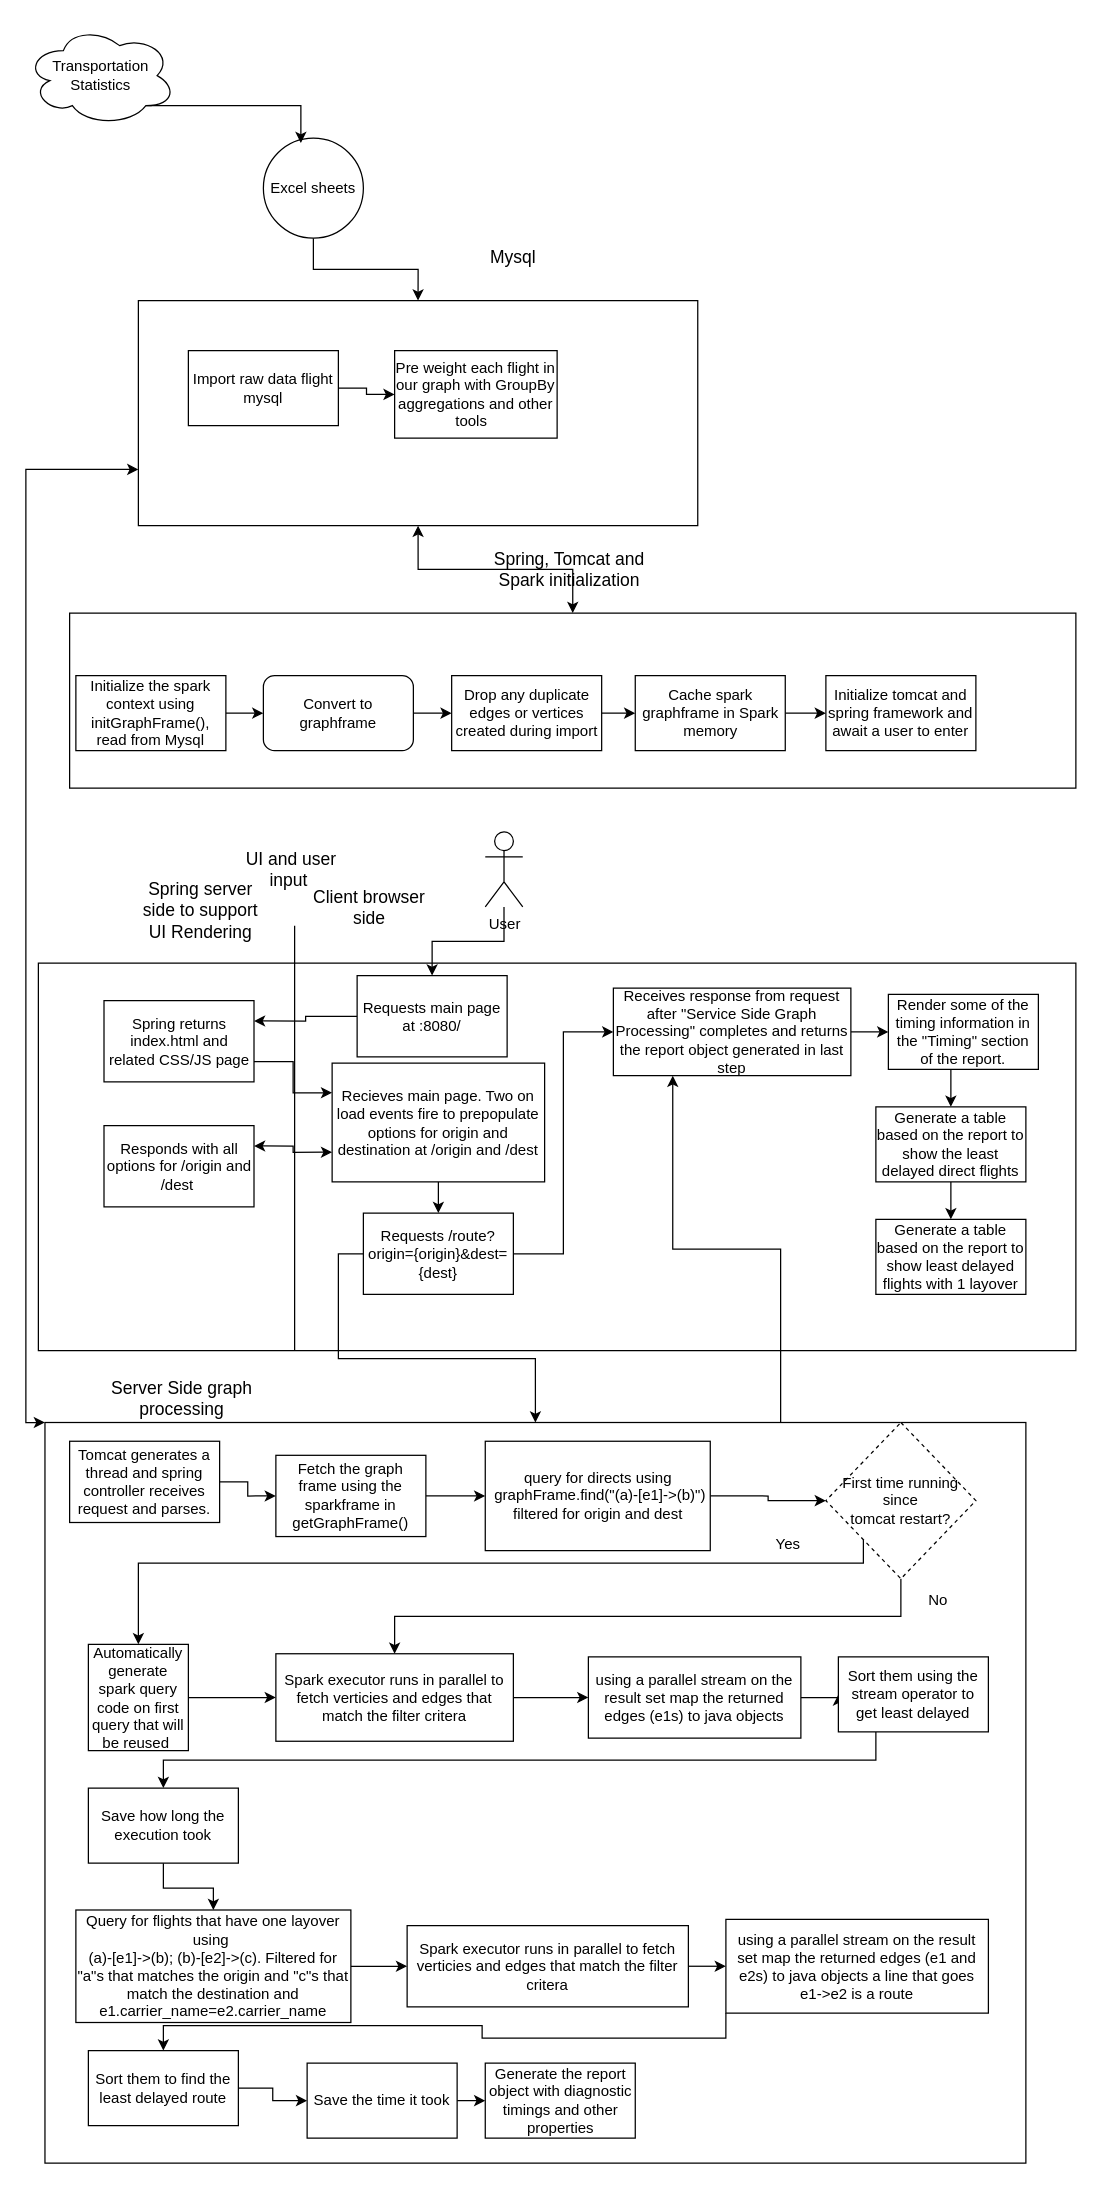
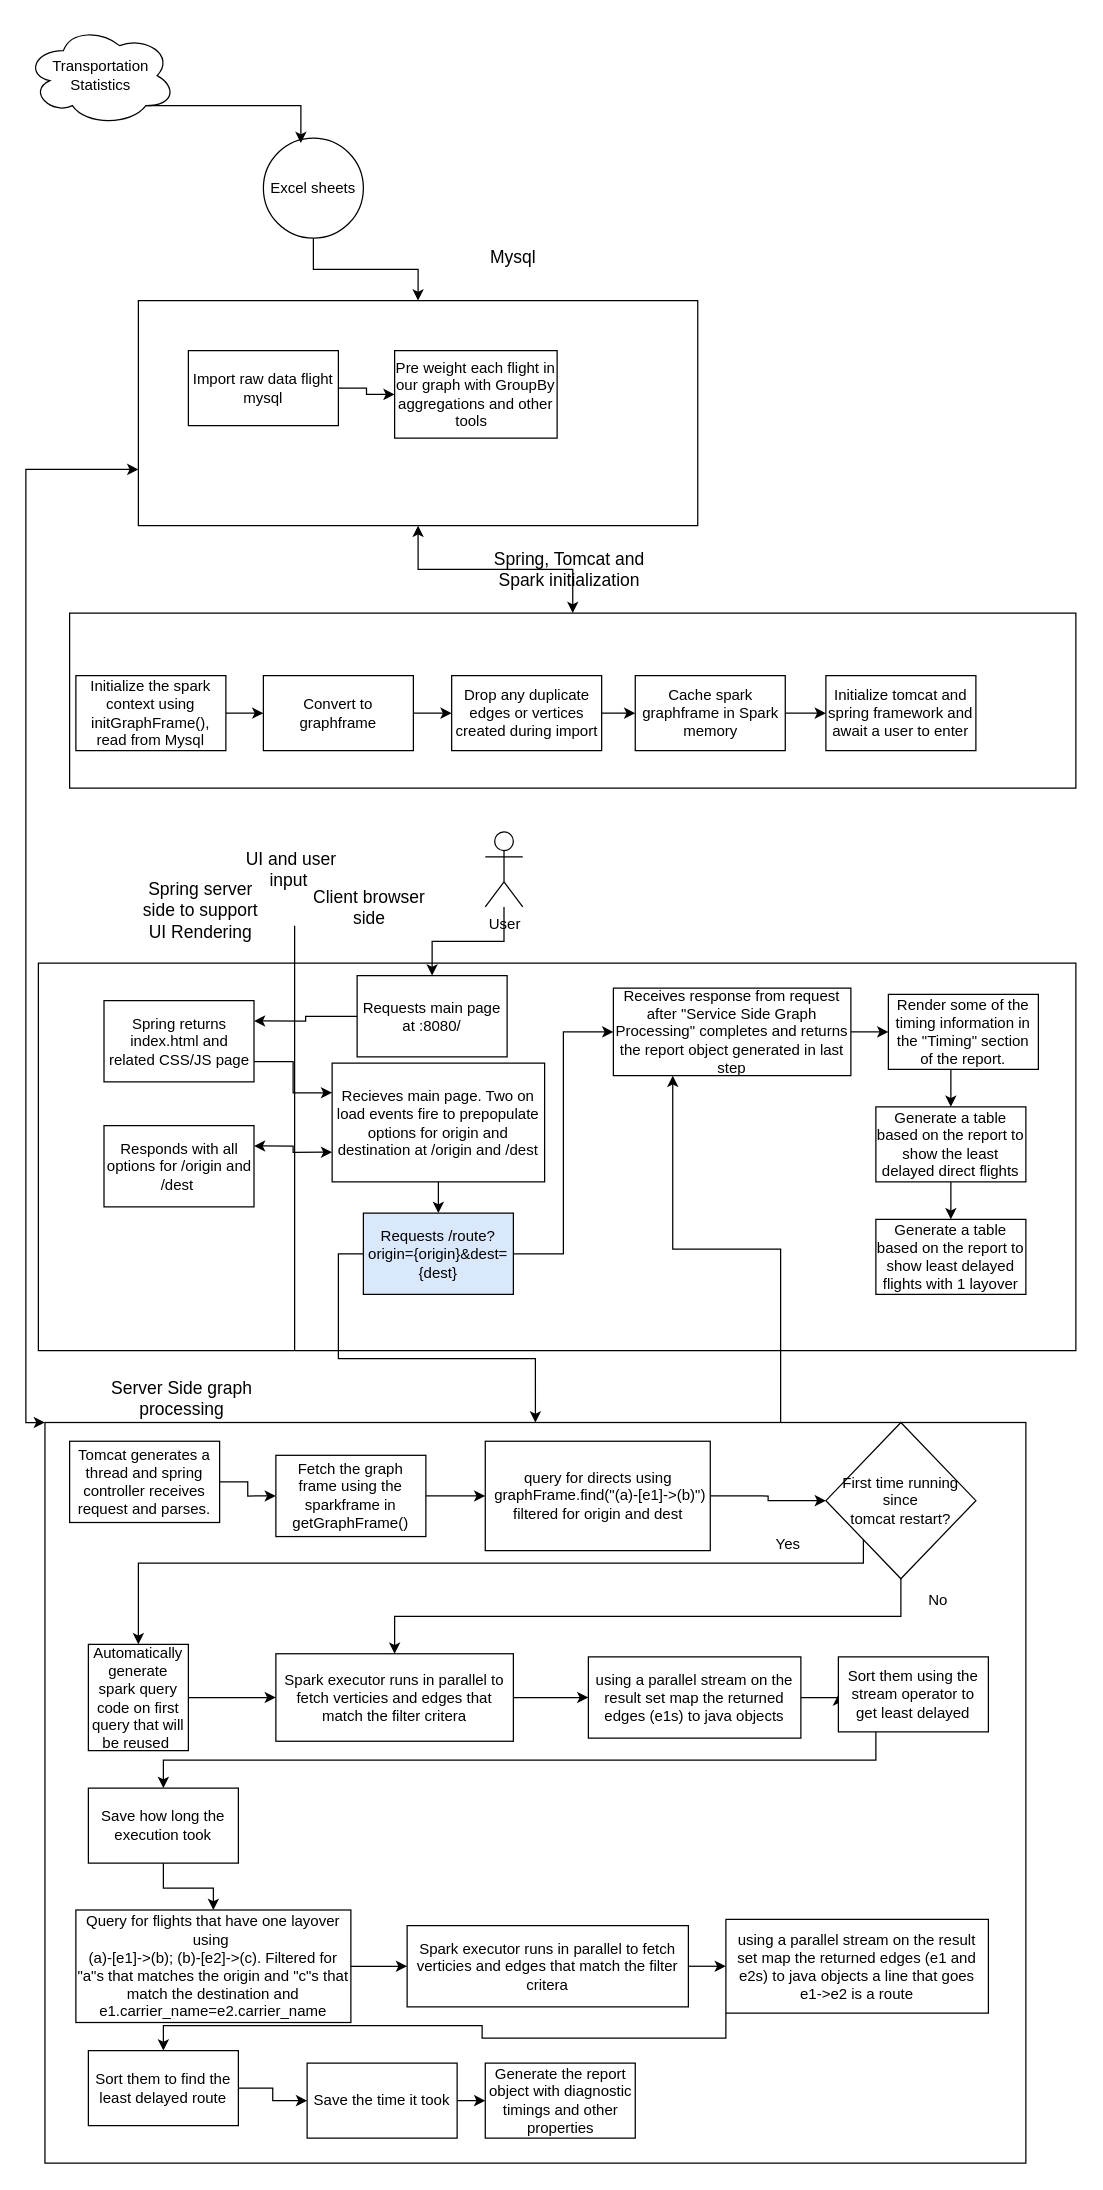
node "Convert to graphframe": shape rounded rectangle -> rectangle
node "Requests /route?origin={origin}&dest={dest}": fillcolor #ffffff -> #dae8fc
node "First time running since tomcat restart?": style dashed -> solid
